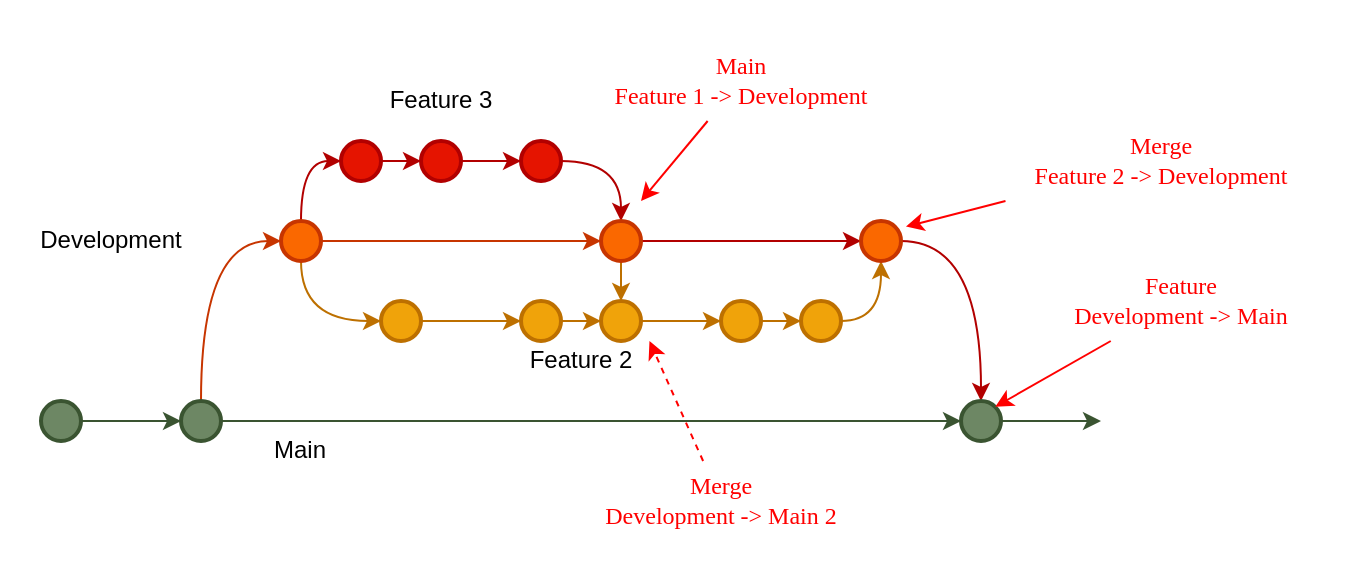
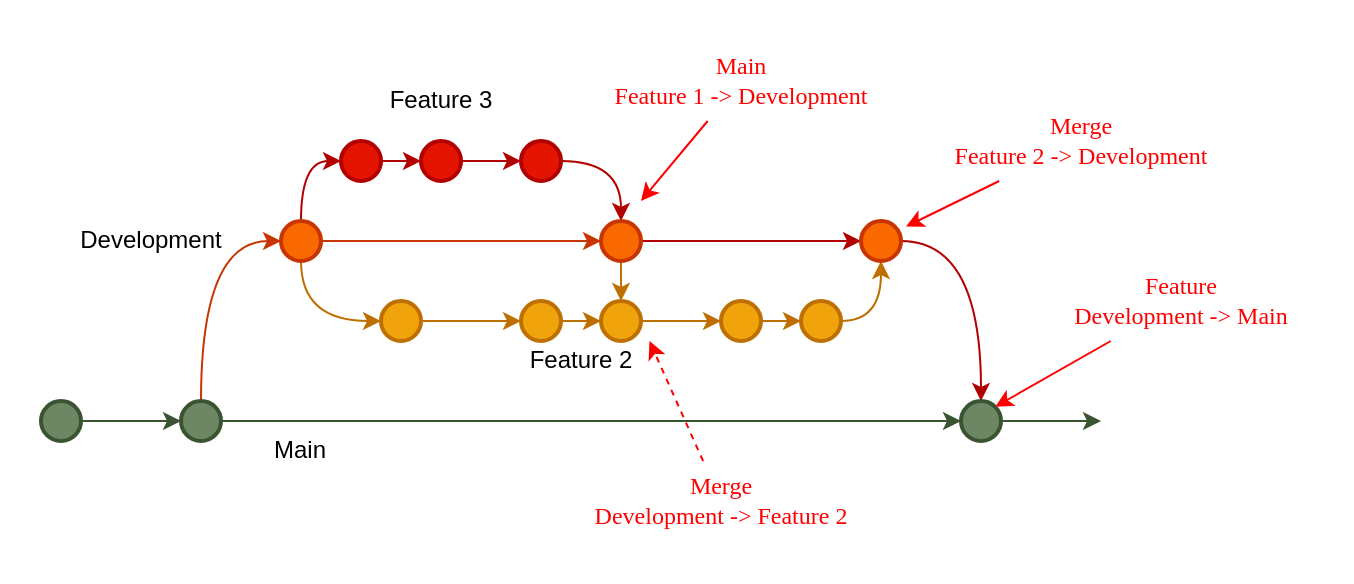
node "Merge Feature 2 -> Development": moved (1161, 161) -> (1081, 141)
node "Development": moved (111, 241) -> (151, 241)
node "Merge Development -> Main 2": label "Merge Development -> Main 2" -> "Merge Development -> Feature 2"
